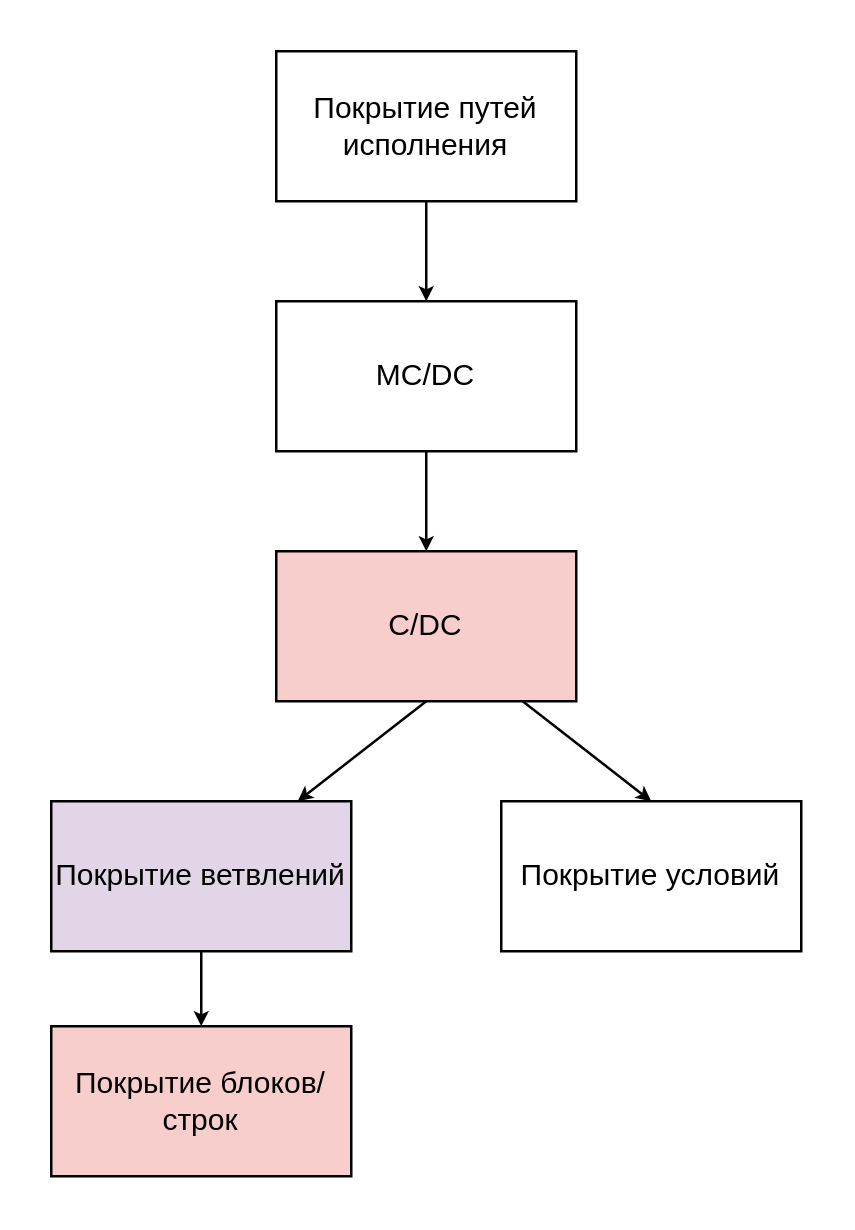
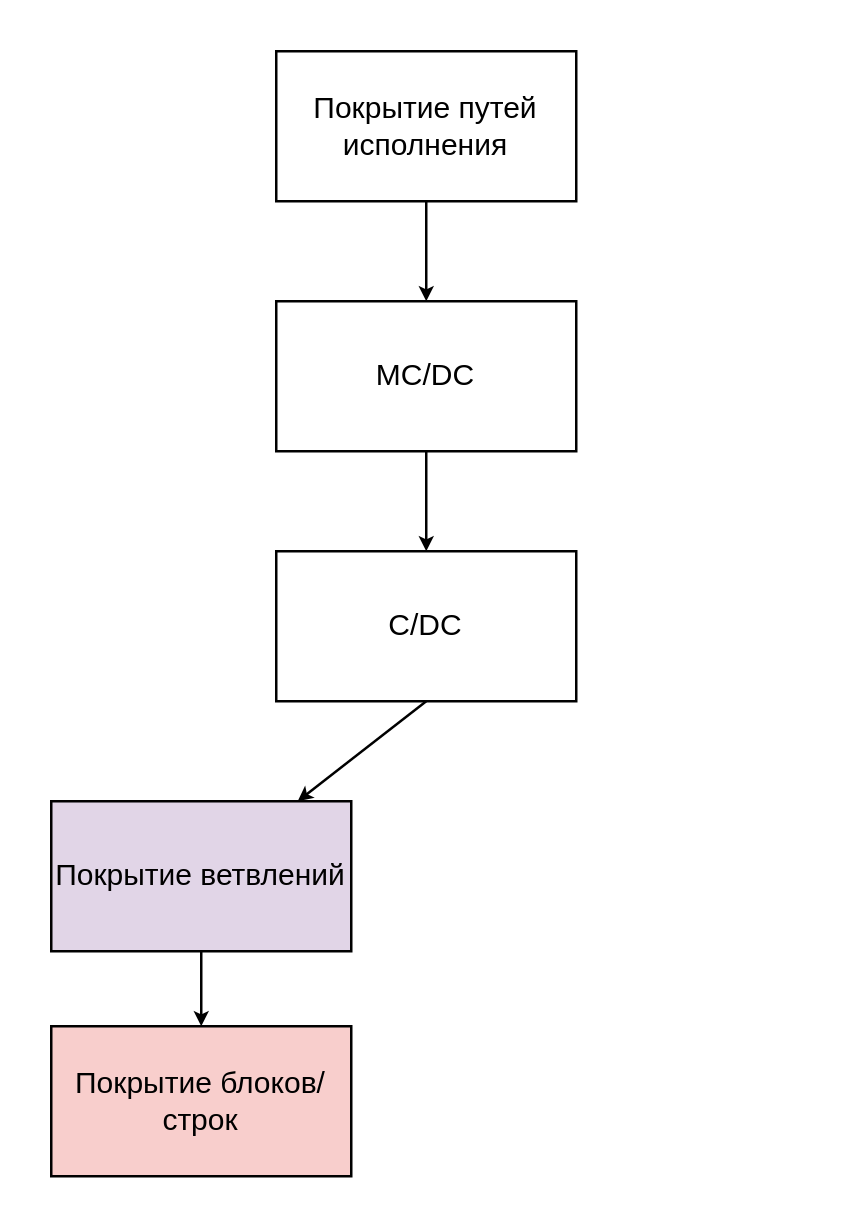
node "C/DC": fillcolor #f8cecc -> #ffffff
edge "C/DC" -> "Покрытие условий": removed
node "Покрытие условий": removed
